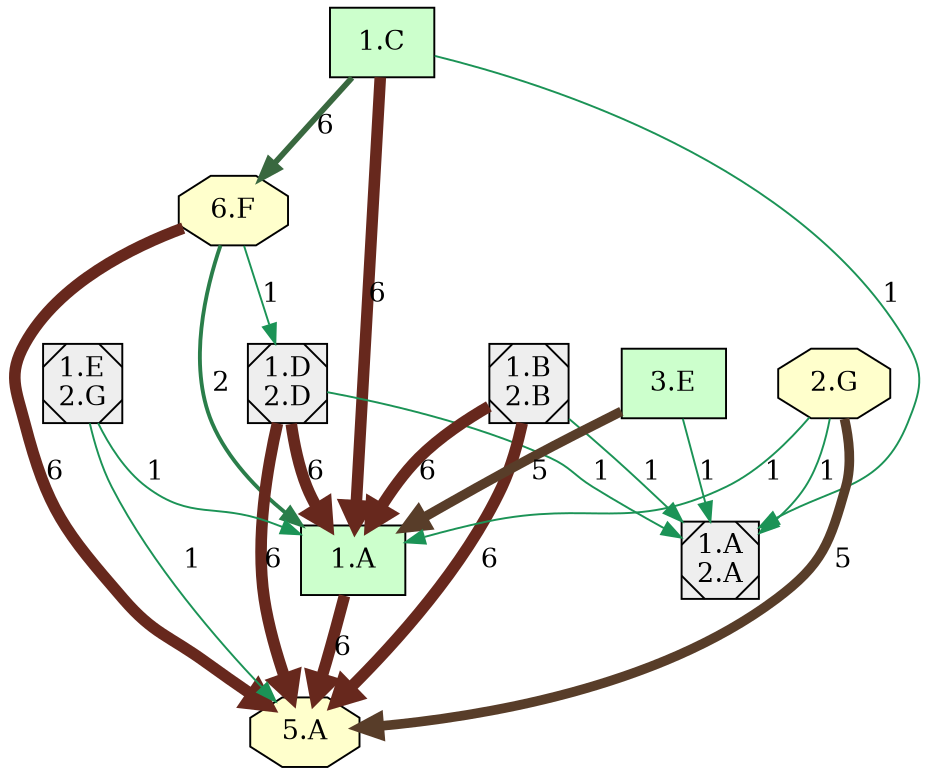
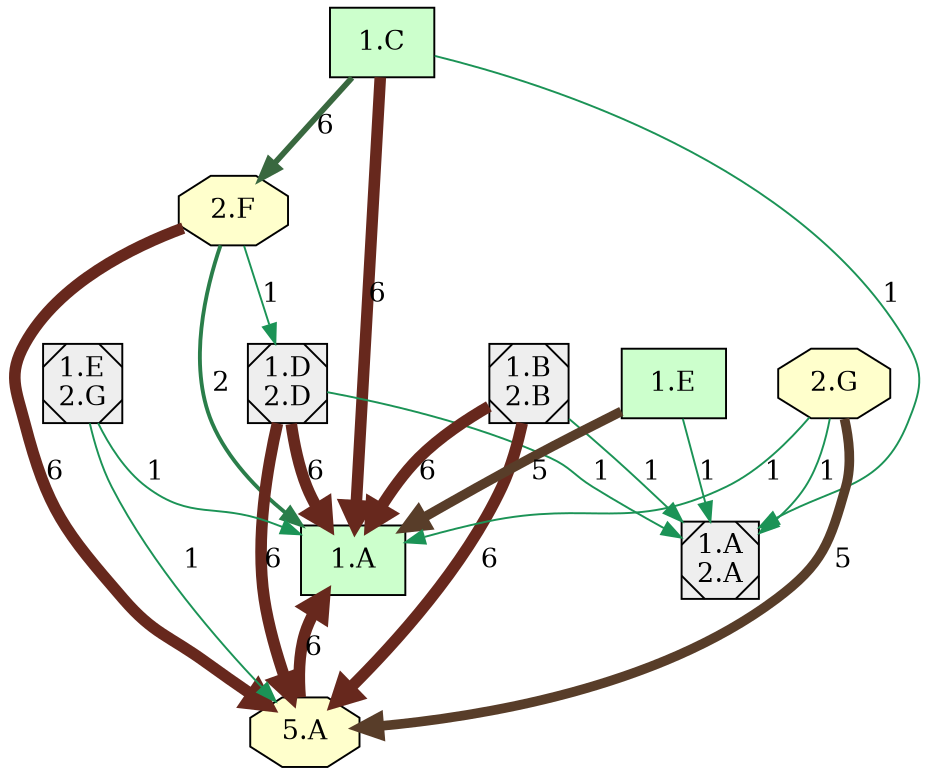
node "6.F": label "6.F" -> "2.F"
node "3.E": label "3.E" -> "1.E"
edge "1.A" -> "5.A": reversed
